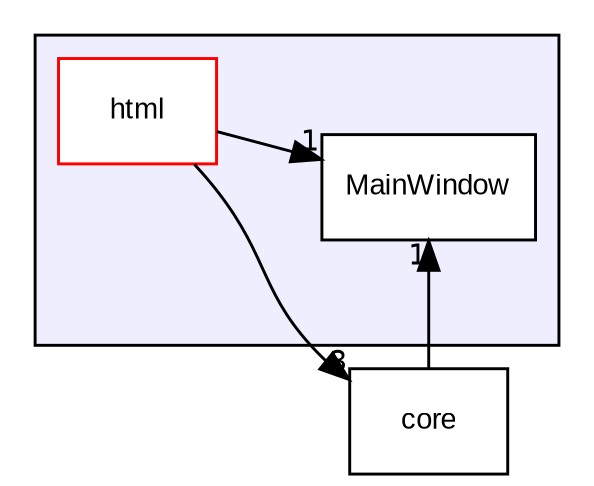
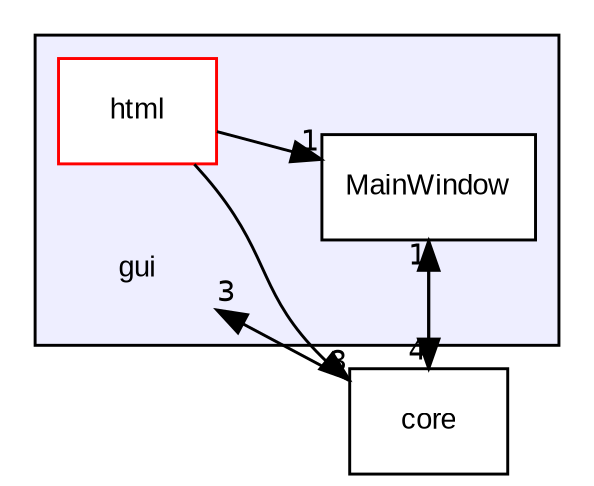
node "gui": added
edge "MainWindow" -> "core": added
